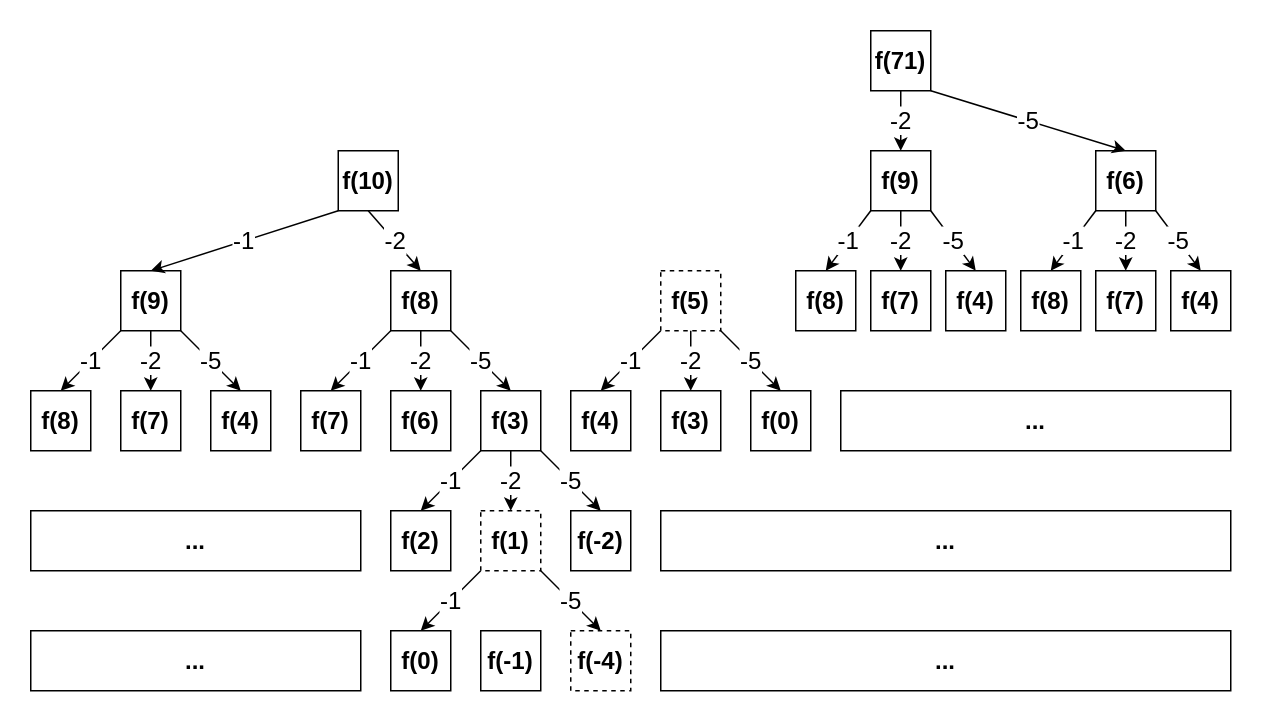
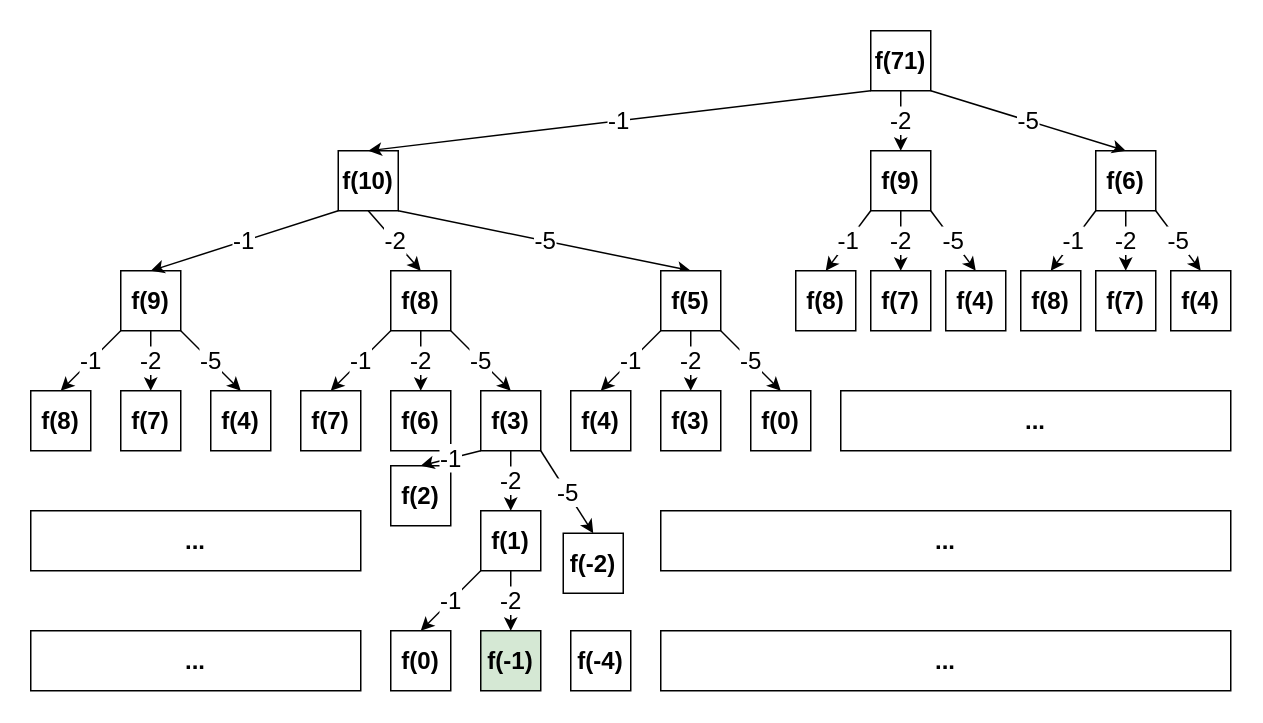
edge "f(71)" -> "f(10)": added, label "-1"
edge "f(10)" -> "f(5)": added, label "-5"
node "f(5)": style dashed -> solid
node "f(2)": moved (421, 541) -> (421, 496)
node "f(1)": style dashed -> solid
node "f(-2)": moved (601, 541) -> (593, 563)
edge "f(1)" -> "f(-1)": added, label "-2"
edge "f(1)" -> "f(-4)": removed, label "-5"
node "f(-1)": fillcolor #ffffff -> #d5e8d4
node "f(-4)": style dashed -> solid
